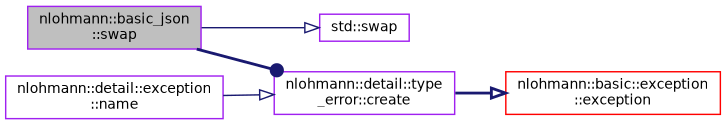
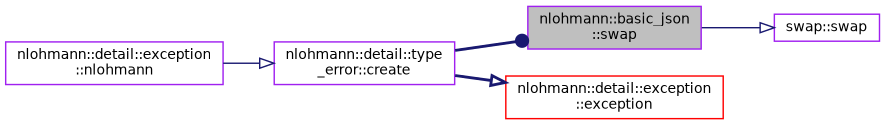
node "std::swap": label "std::swap" -> "swap::swap"
edge "nlohmann::basic_json ::swap" -> "nlohmann::detail::type _error::create": reversed
node "nlohmann::basic::exception ::exception": label "nlohmann::basic::exception ::exception" -> "nlohmann::detail::exception ::exception"
node "nlohmann::detail::exception ::name": label "nlohmann::detail::exception ::name" -> "nlohmann::detail::exception ::nlohmann"
